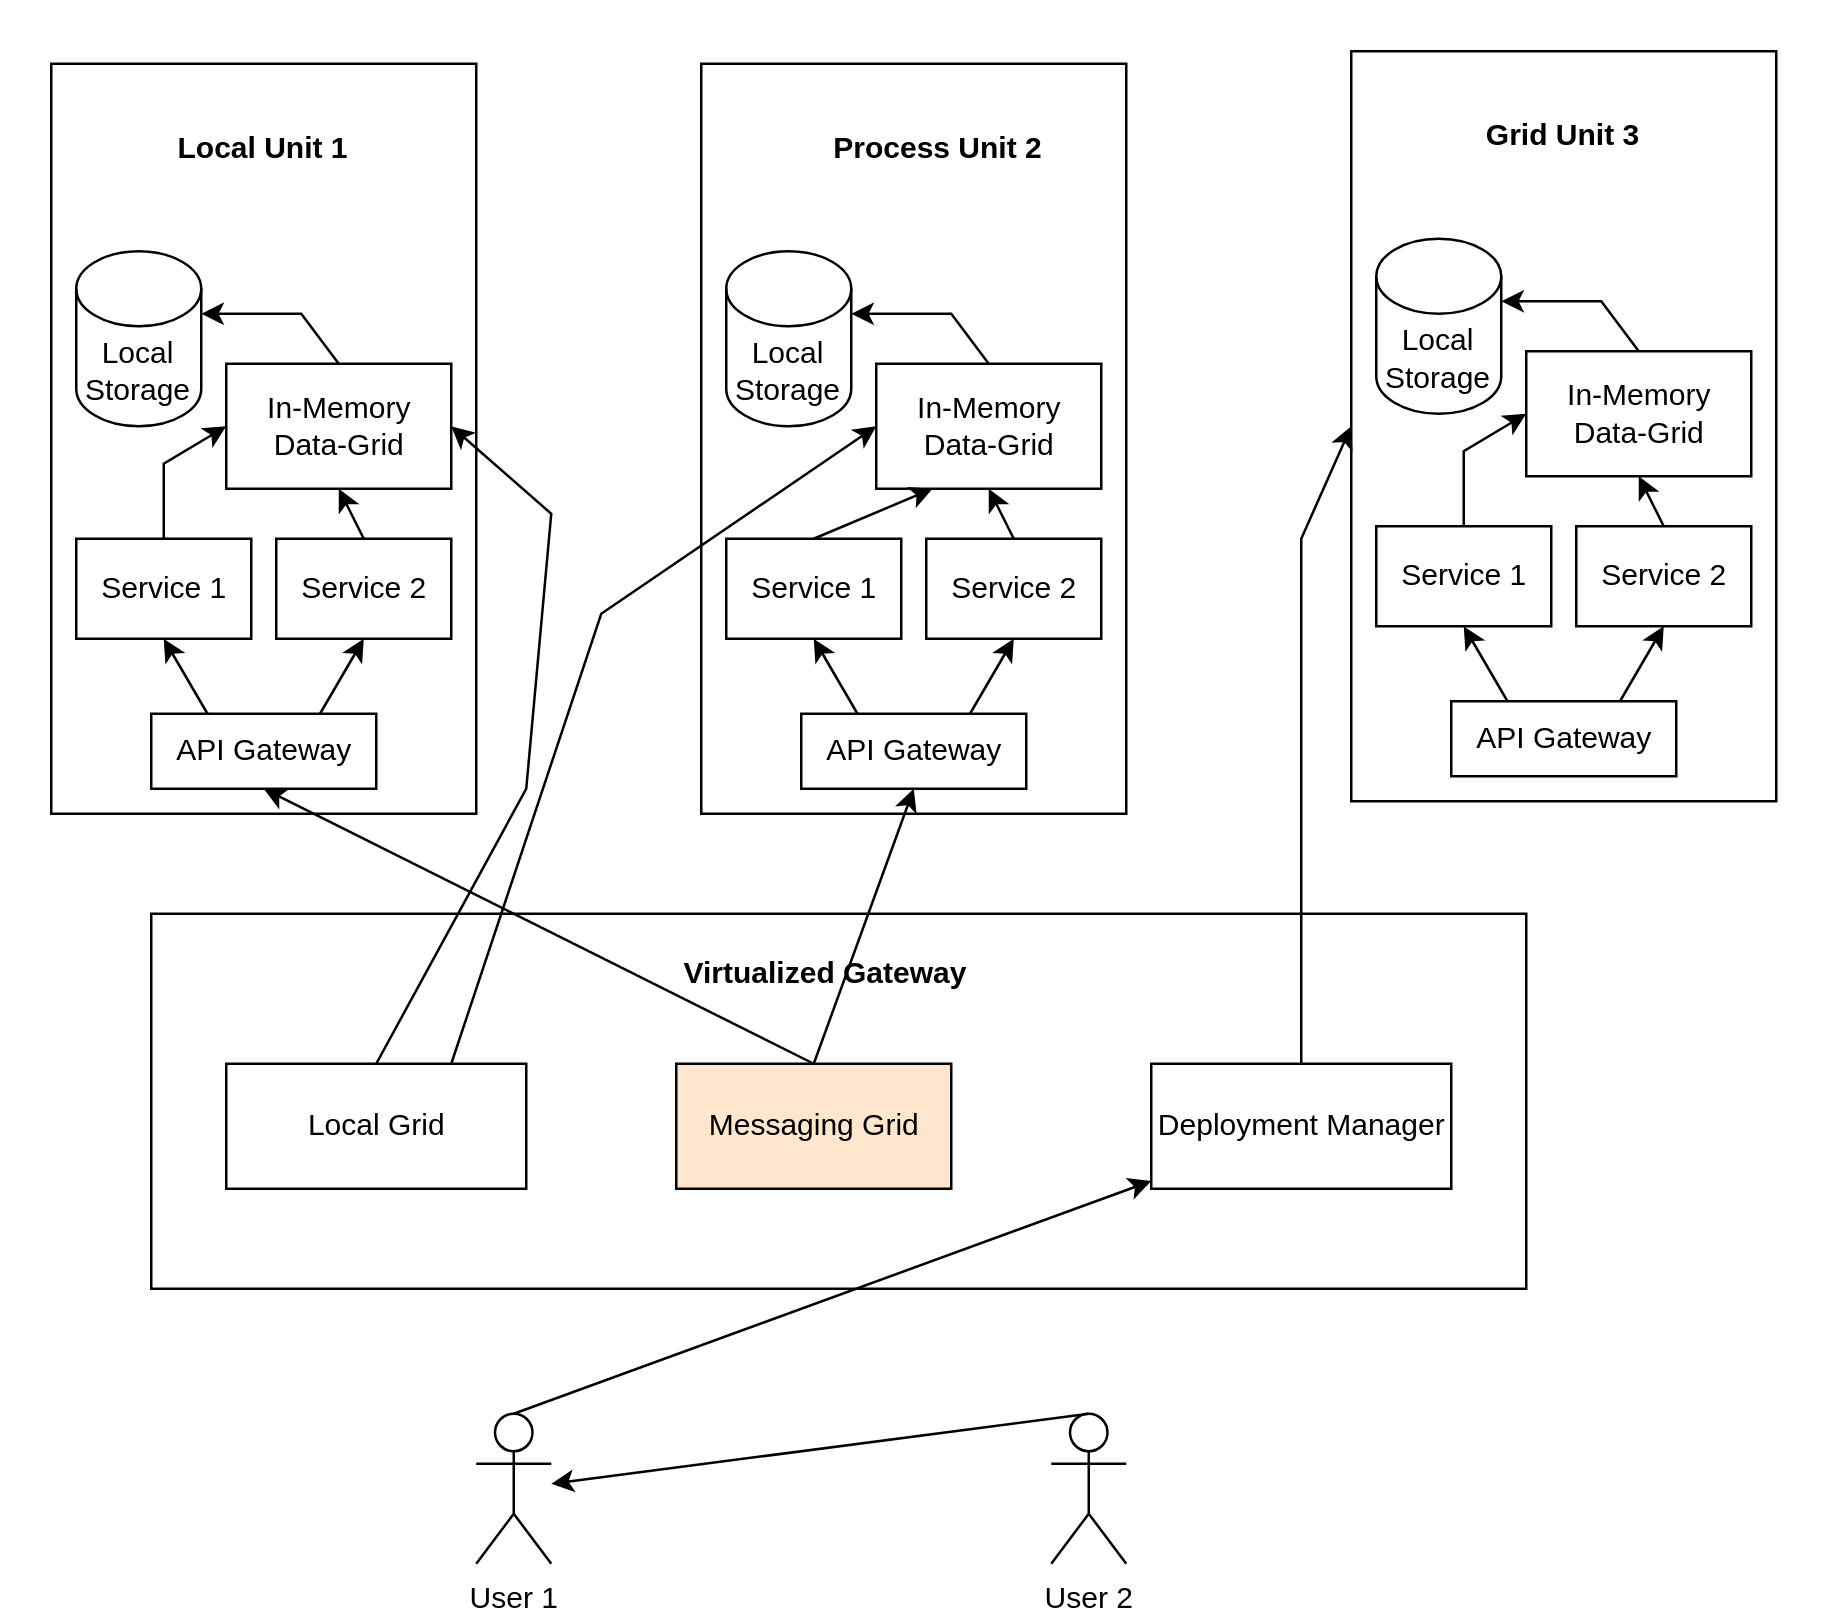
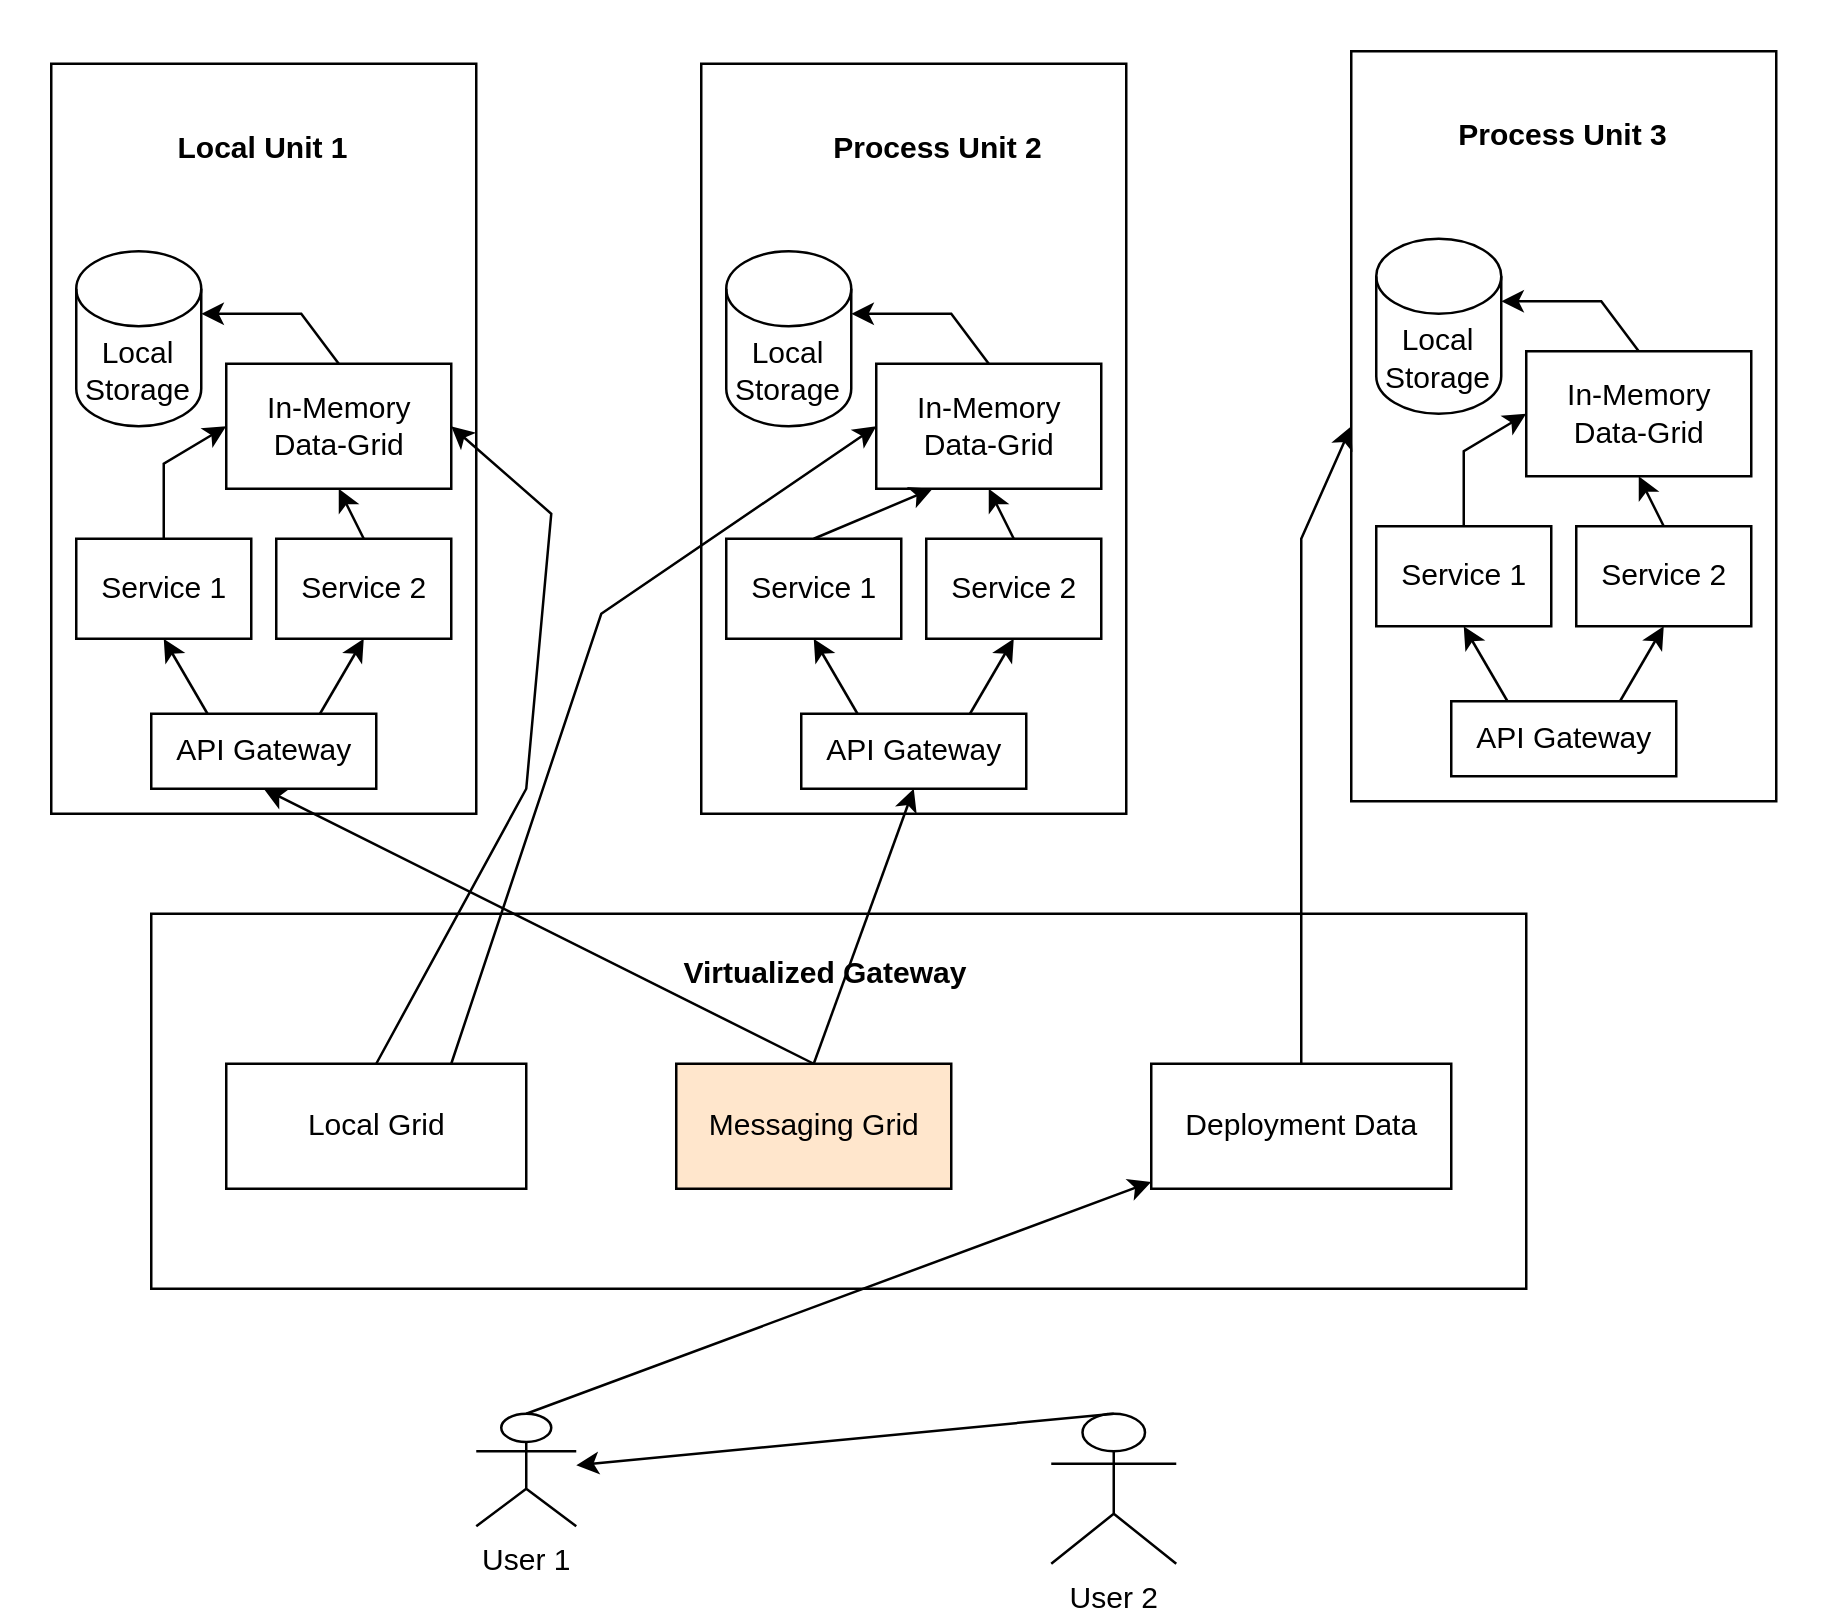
node "Grid Unit 3": label "Grid Unit 3" -> "Process Unit 3"
node "Deployment Manager": label "Deployment Manager" -> "Deployment Data"
node "User 1": size 75x150 -> 100x113
node "User 2": size 75x150 -> 125x150
